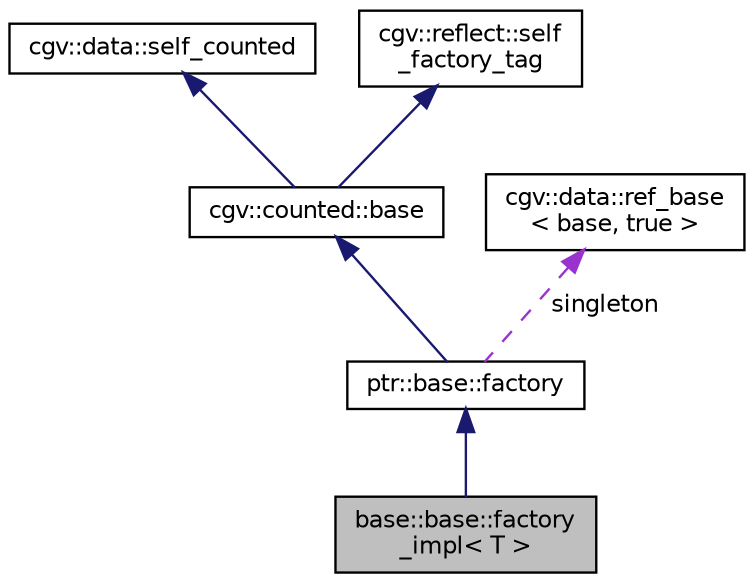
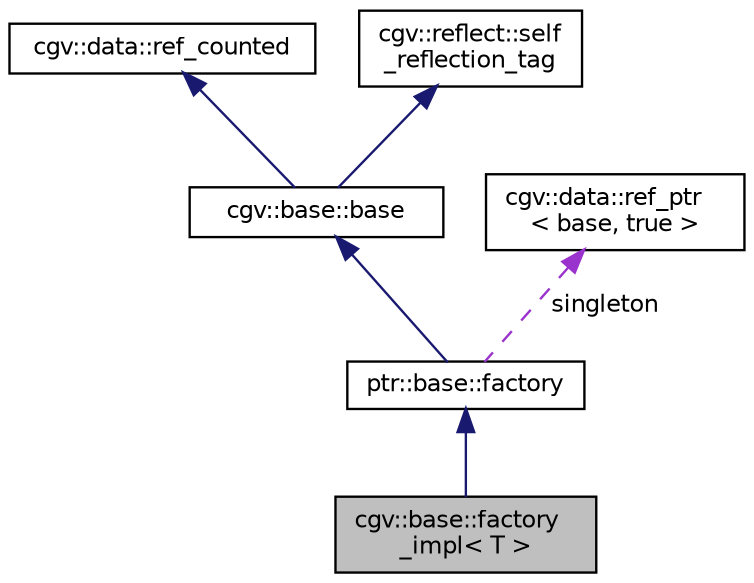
node "cgv::data::self_counted": label "cgv::data::self_counted" -> "cgv::data::ref_counted"
node "cgv::reflect::self _factory_tag": label "cgv::reflect::self _factory_tag" -> "cgv::reflect::self _reflection_tag"
node "cgv::counted::base": label "cgv::counted::base" -> "cgv::base::base"
node "cgv::data::ref_base < base, true >": label "cgv::data::ref_base < base, true >" -> "cgv::data::ref_ptr < base, true >"
node "base::base::factory _impl< T >": label "base::base::factory _impl< T >" -> "cgv::base::factory _impl< T >"
